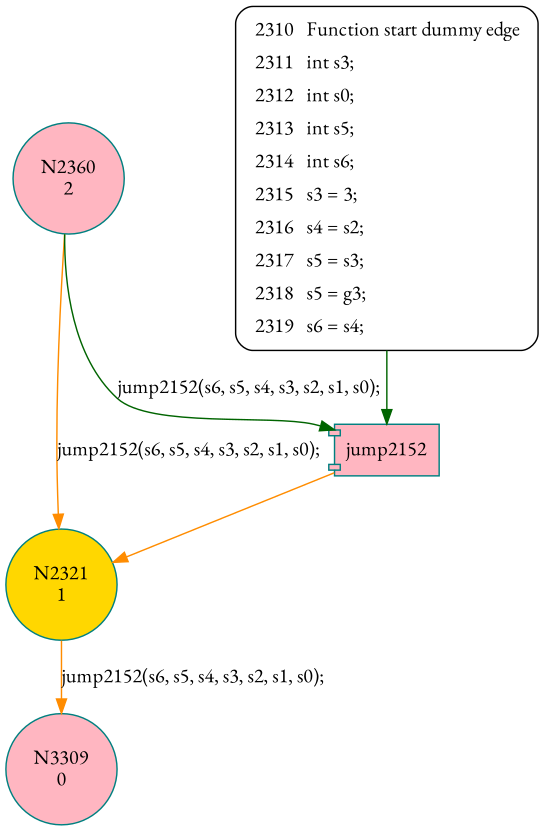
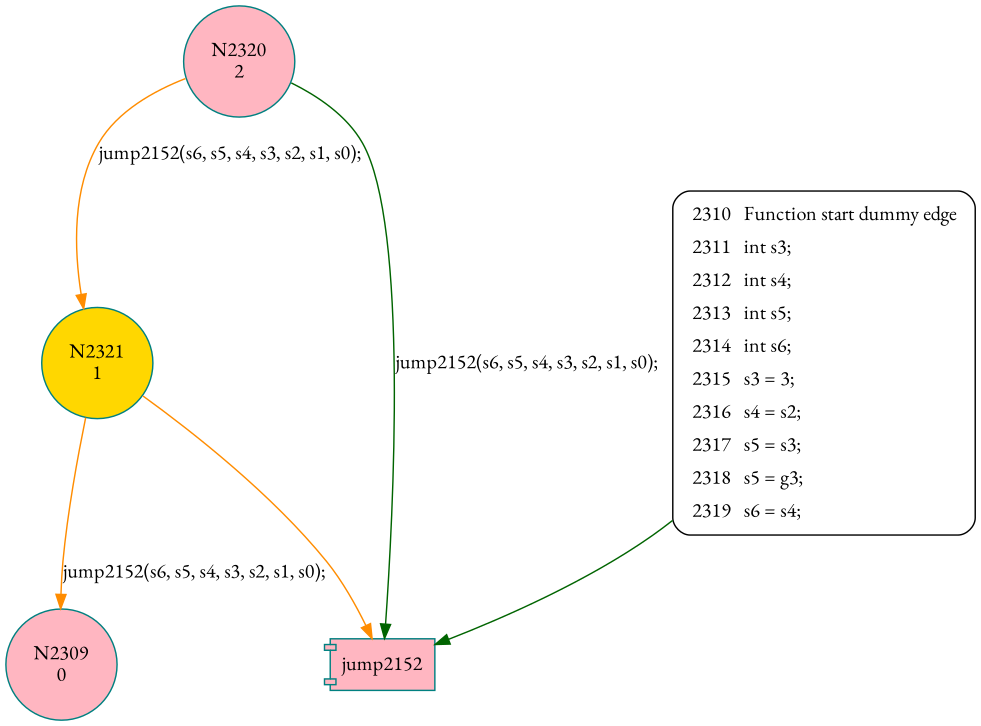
node "2310": text "int s0;" -> "int s4;"
node "N2360 2": label "N2360 2" -> "N2320 2"
edge "jump2152" -> "N2321 1": reversed
node "N3309 0": label "N3309 0" -> "N2309 0"
